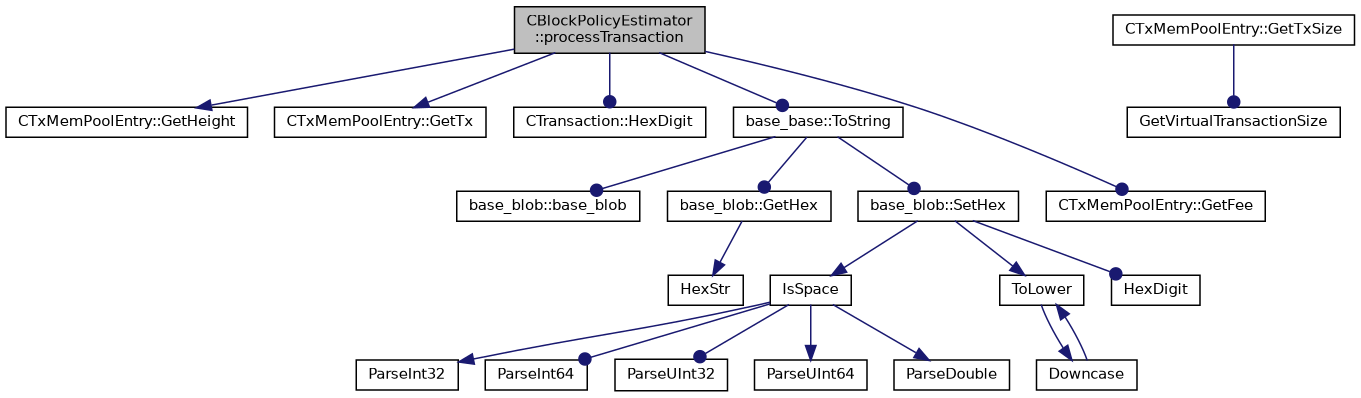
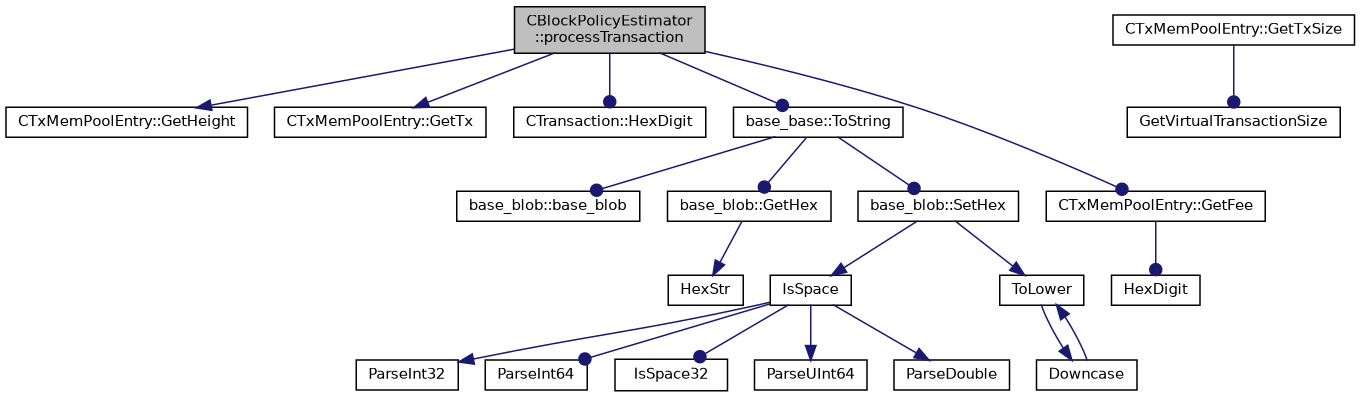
edge "base_blob::SetHex" -> "HexDigit": now "CTxMemPoolEntry::GetFee" -> "HexDigit"
node "ParseUInt32": label "ParseUInt32" -> "IsSpace32"
